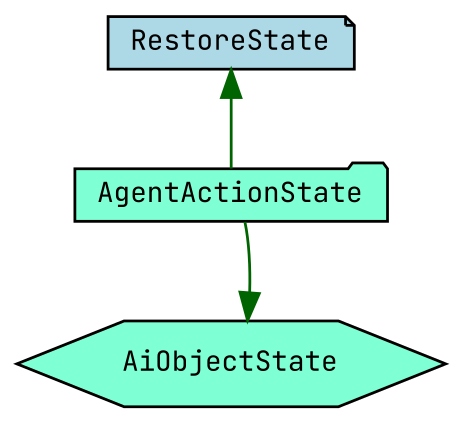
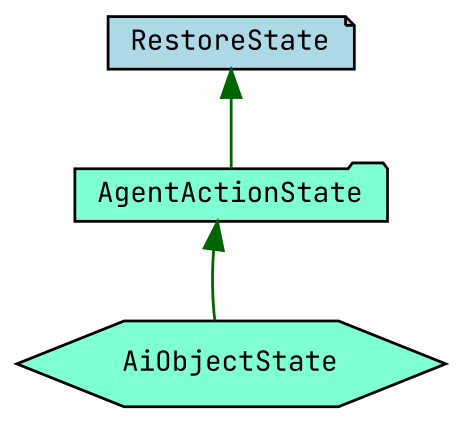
edge "AgentActionState" -> "AiObjectState": reversed
